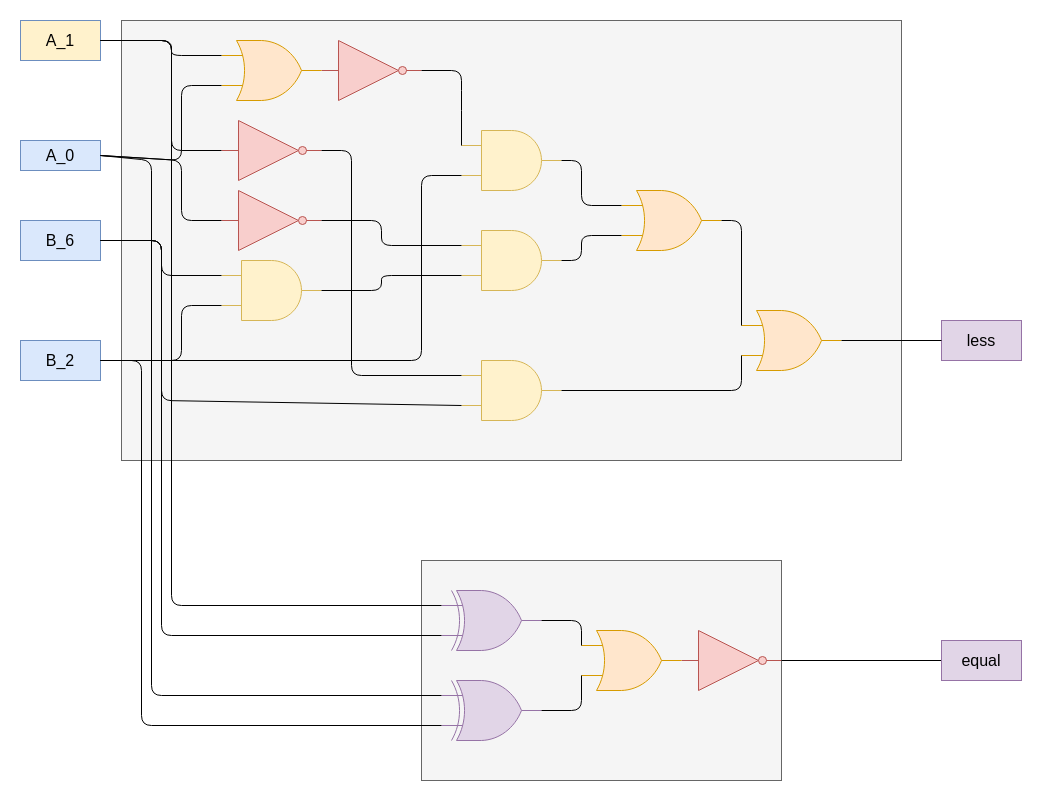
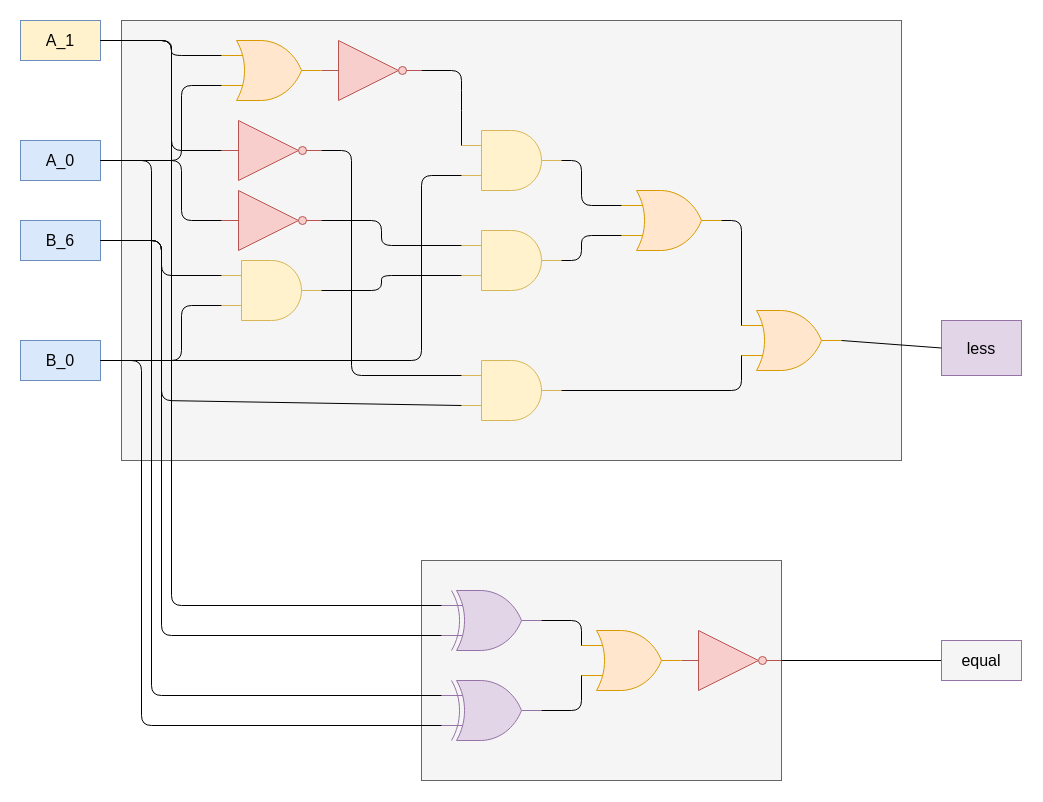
node "A_0": size 80x30 -> 80x40
node "less": size 80x40 -> 80x55
node "B_2": label "B_2" -> "B_0"
node "equal": fillcolor #e1d5e7 -> #f5f5f5
